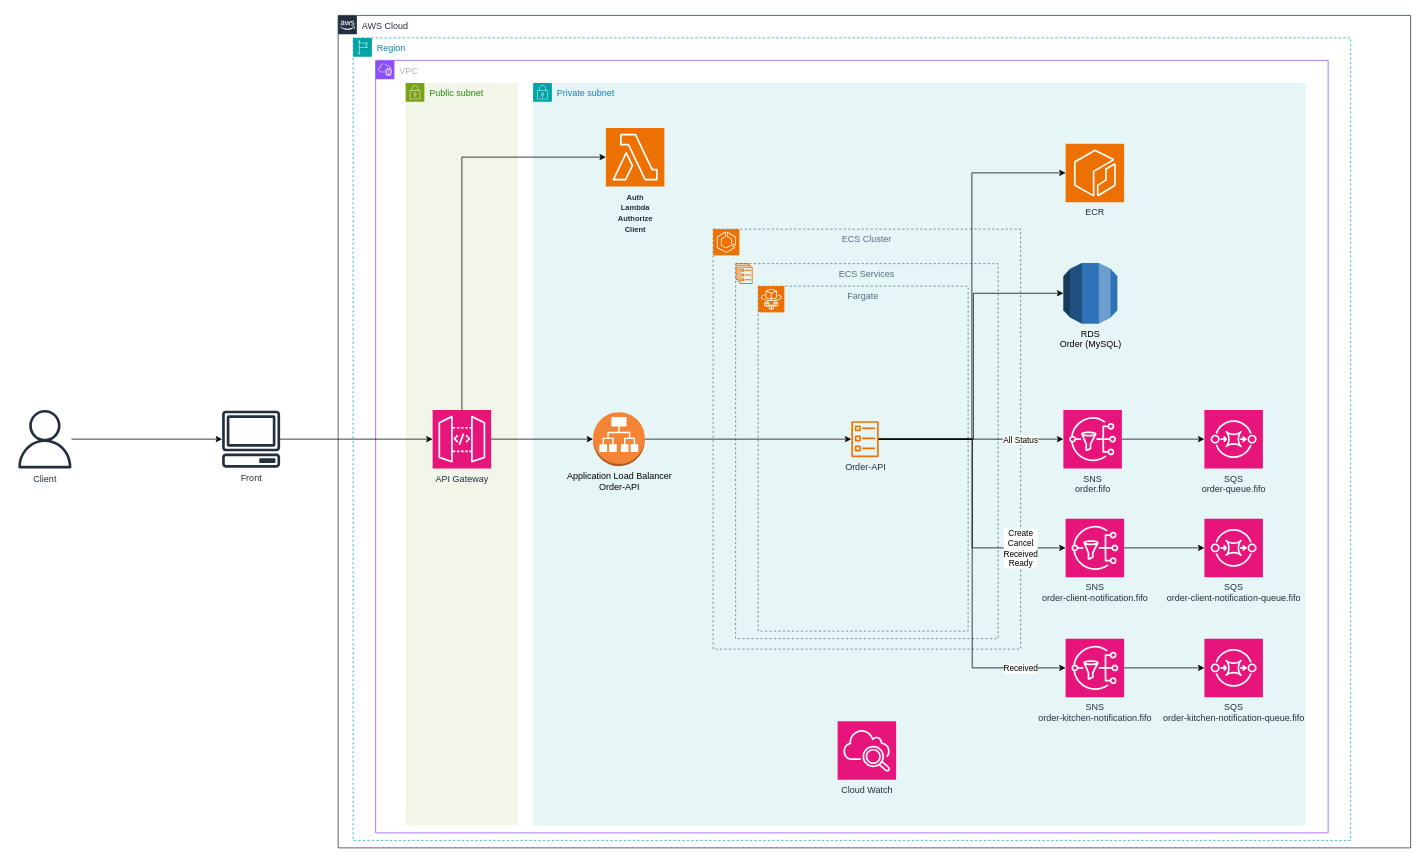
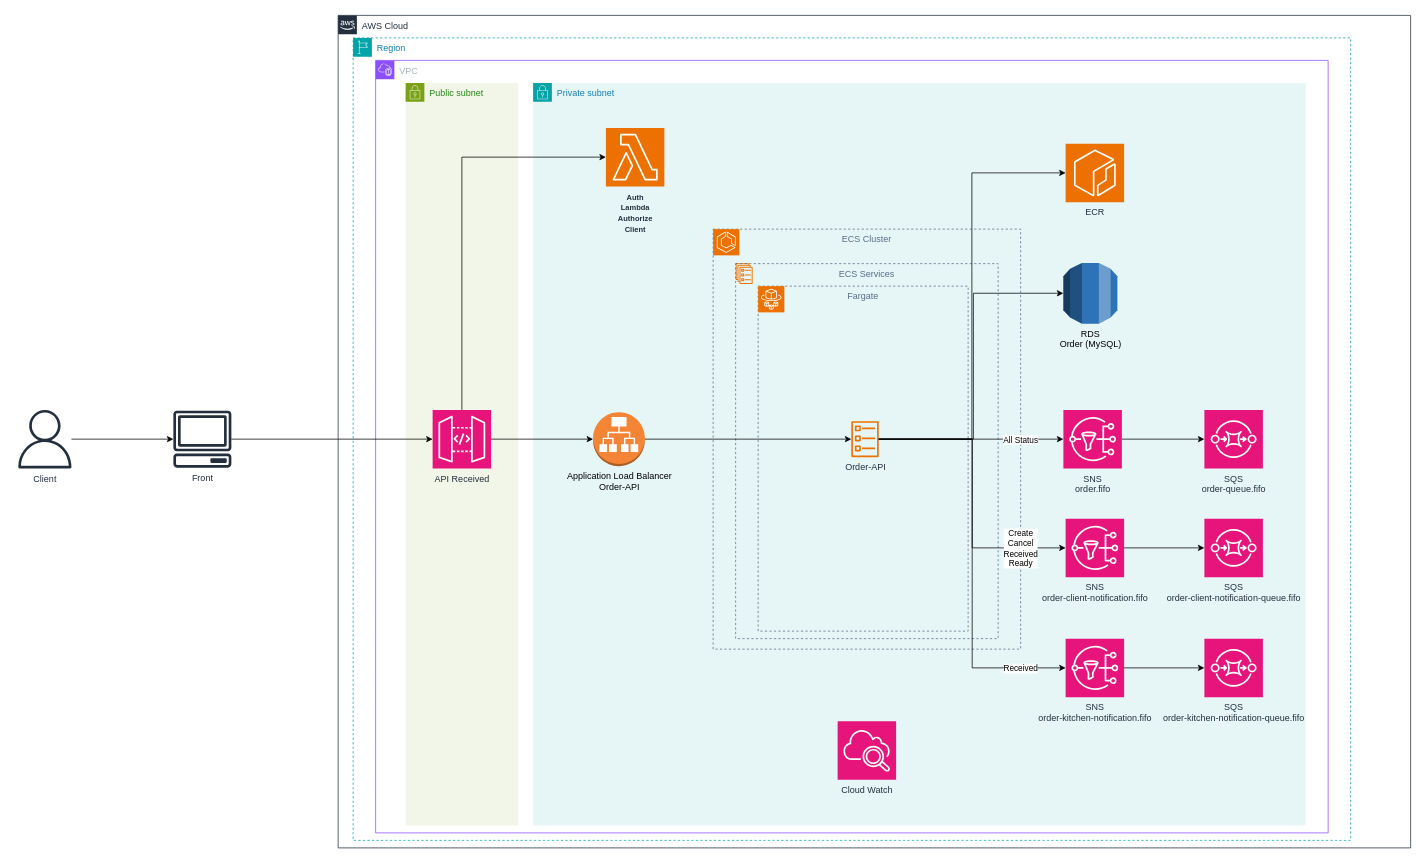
node "Front": moved (251, 439) -> (202, 439)
node "API Gateway": label "API Gateway" -> "API Received"
